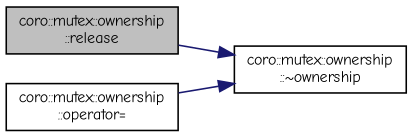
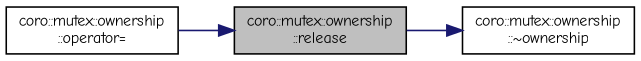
edge "coro::mutex::ownership ::operator=" -> "coro::mutex::ownership ::~ownership": now "coro::mutex::ownership ::operator=" -> "coro::mutex::ownership ::release"
